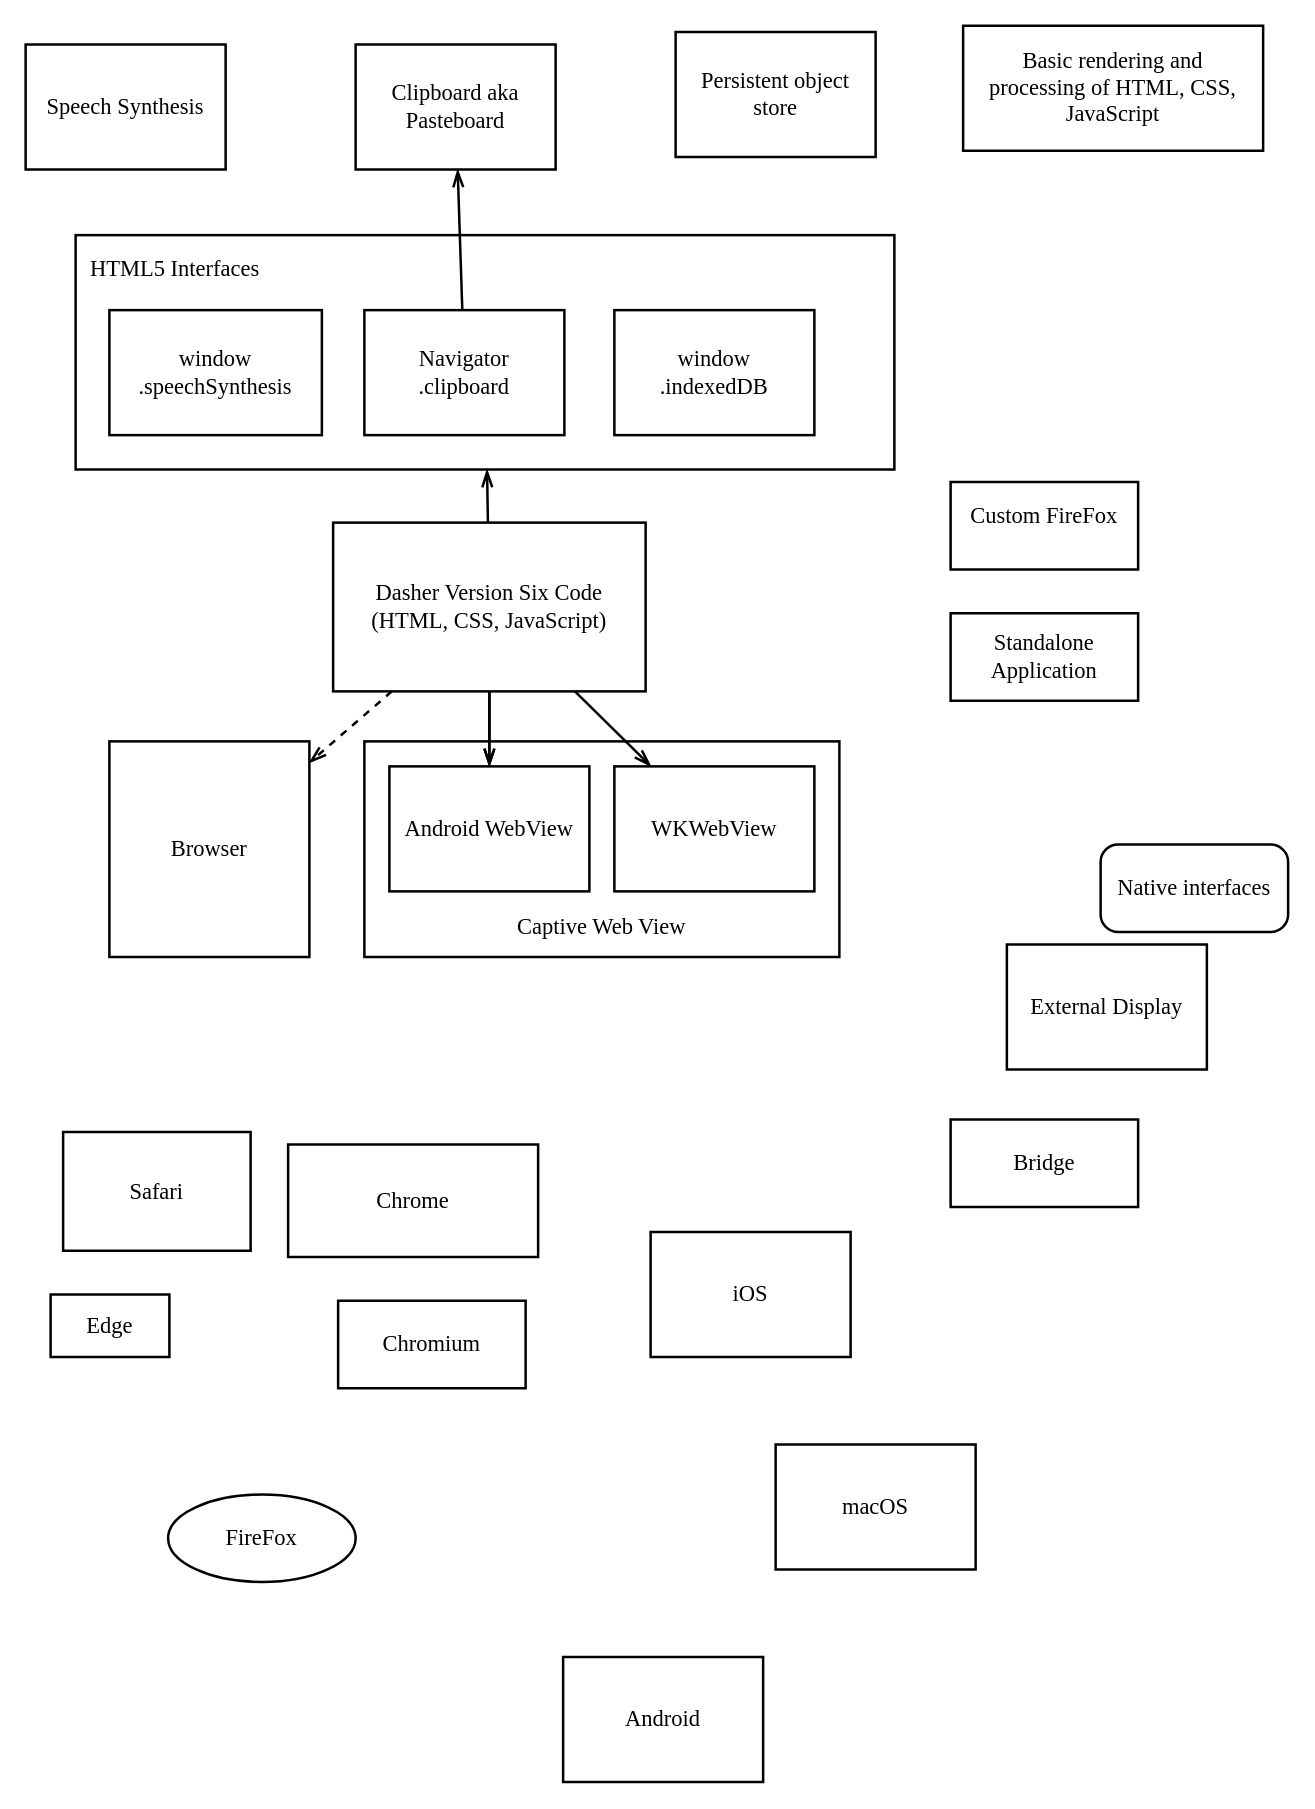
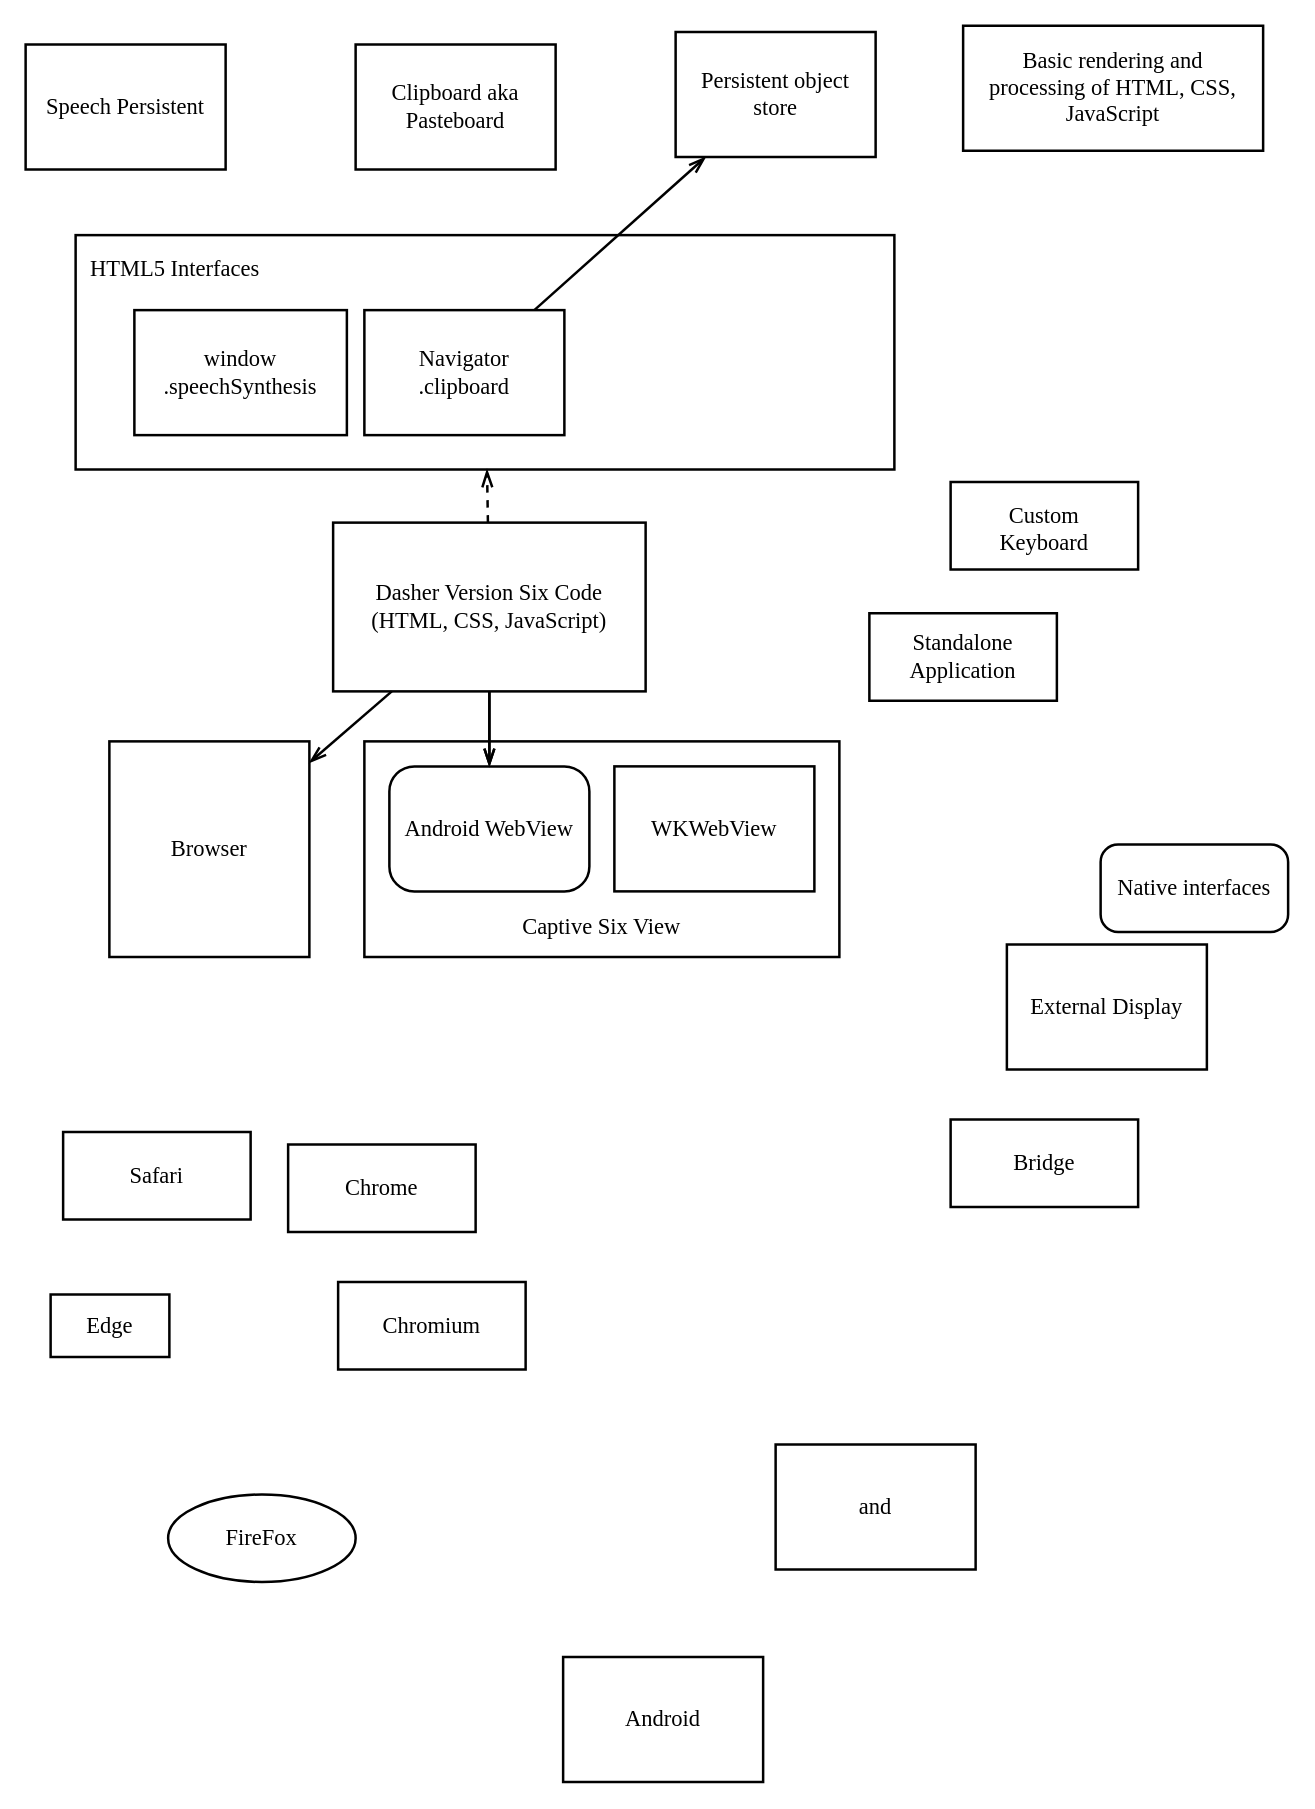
node "Speech Synthesis": label "Speech Synthesis" -> "Speech Persistent"
edge "Navigator .clipboard" -> "Clipboard aka Pasteboard": now "Navigator .clipboard" -> "Persistent object store"
node "window .speechSynthesis": moved (216, 373) -> (241, 373)
node "window .indexedDB": removed
edge "Dasher Version Six Code (HTML, CSS, JavaScript)" -> "HTML5 Interfaces": style solid -> dashed
node "Custom FireFox": label "Custom FireFox" -> "Custom Keyboard"
node "Standalone Application": moved (1044, 657) -> (963, 657)
edge "Dasher Version Six Code (HTML, CSS, JavaScript)" -> "WKWebView": removed
edge "Dasher Version Six Code (HTML, CSS, JavaScript)" -> "Browser": style dashed -> solid
node "Android WebView": shape rectangle -> rounded rectangle
node "Captive Web View": label "Captive Web View" -> "Captive Six View"
node "Safari": size 188x119 -> 188x88
node "Chrome": size 250x113 -> 188x88
node "iOS": removed
node "Chromium": moved (432, 1344) -> (432, 1326)
node "macOS": label "macOS" -> "and"
